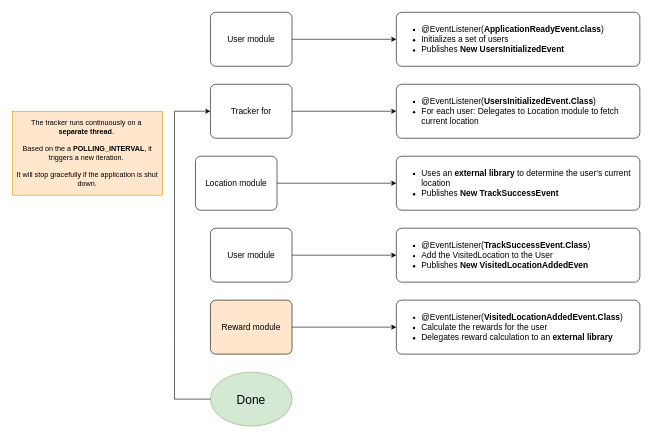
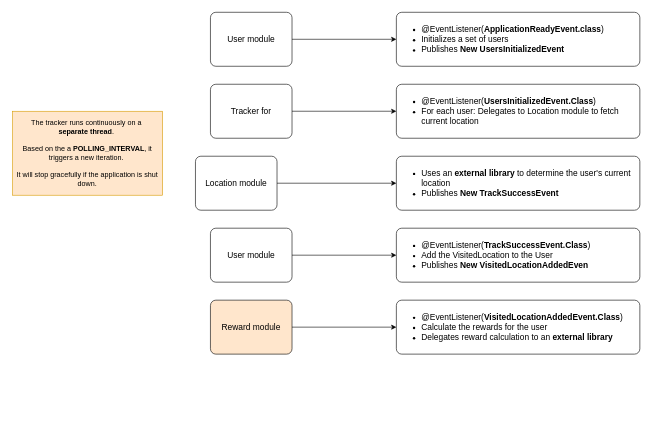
edge "Done" -> "Tracker for": removed
node "Done": removed
